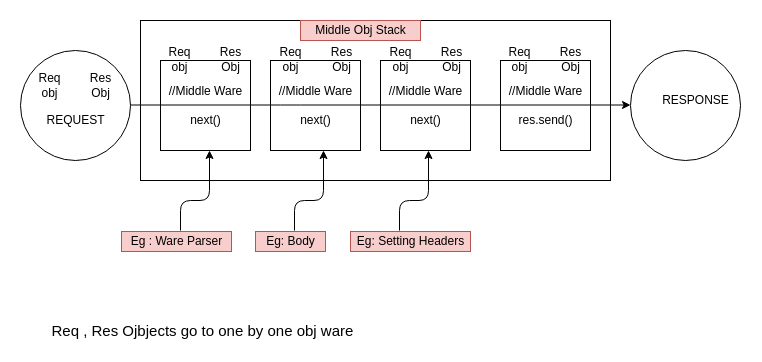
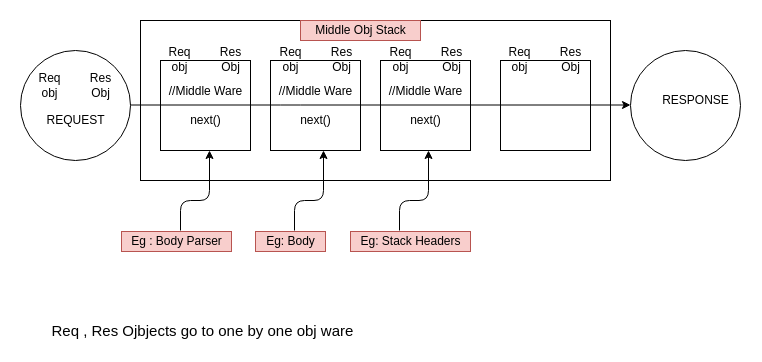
node "//Middle Ware res.send()": removed
node "Eg : Ware Parser": label "Eg : Ware Parser" -> "Eg : Body Parser"
node "Eg: Setting Headers": label "Eg: Setting Headers" -> "Eg: Stack Headers"
